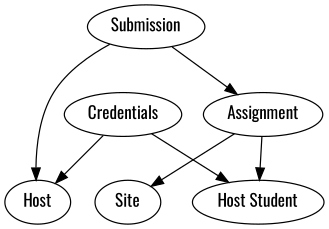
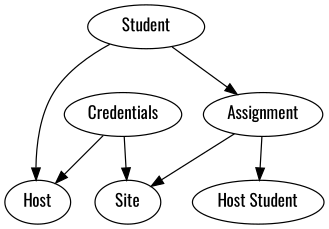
node "Submission": label "Submission" -> "Student"
edge "Credentials" -> "Host Student": now "Credentials" -> "Site"
